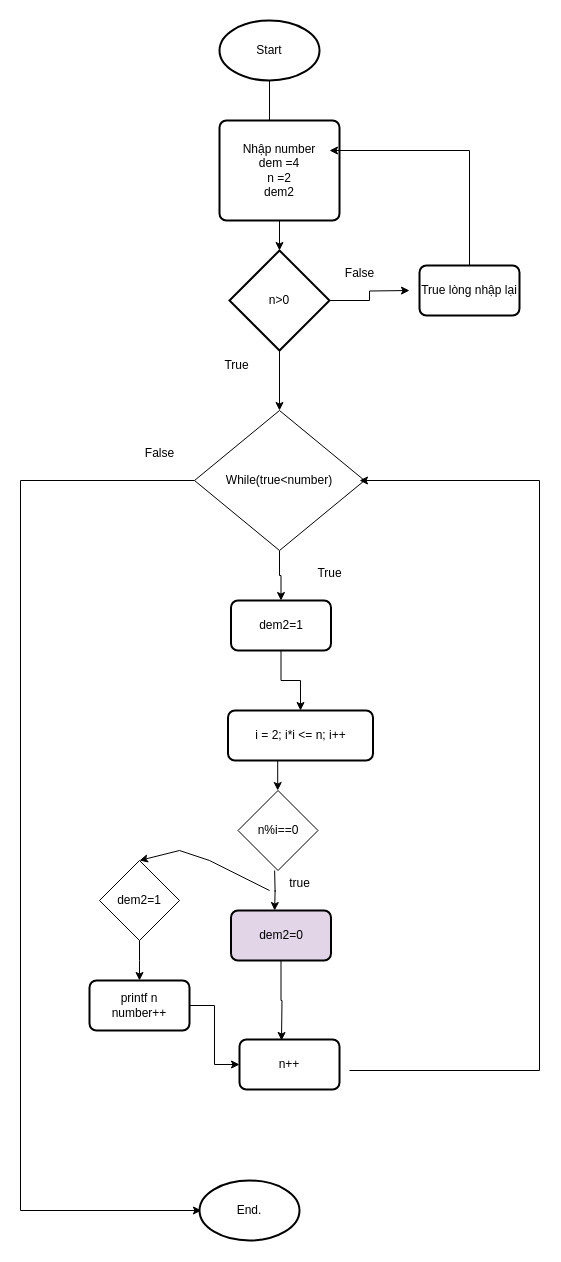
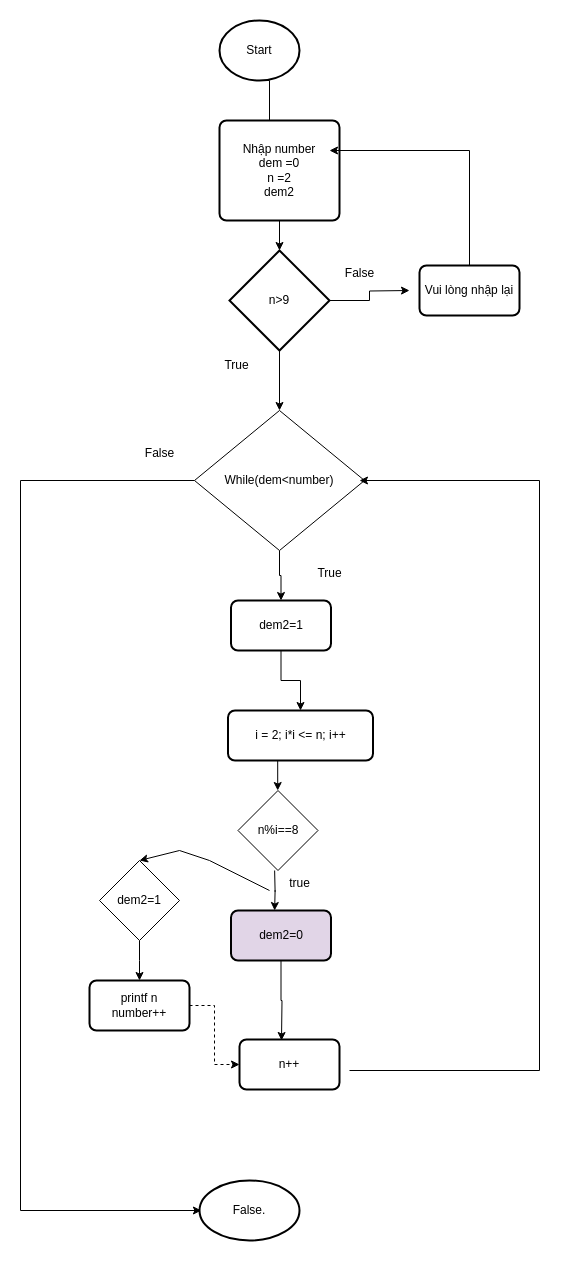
node "Start": size 100x60 -> 80x60
node "Nhập number dem =4 n =2 dem2": label "Nhập number dem =4 n =2 dem2" -> "Nhập number dem =0 n =2 dem2"
node "True lòng nhập lại": label "True lòng nhập lại" -> "Vui lòng nhập lại"
node "n>0": label "n>0" -> "n>9"
node "While(true<number)": label "While(true<number)" -> "While(dem<number)"
node "n%i==0": label "n%i==0" -> "n%i==8"
edge "printf n number++" -> "n++": style solid -> dashed
node "End.": label "End." -> "False."
